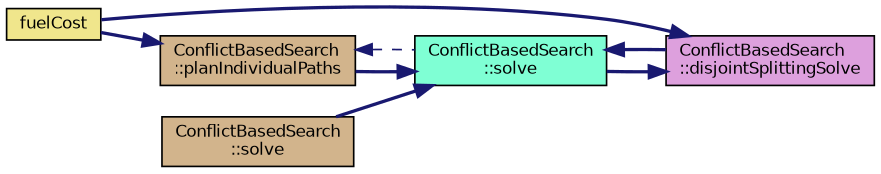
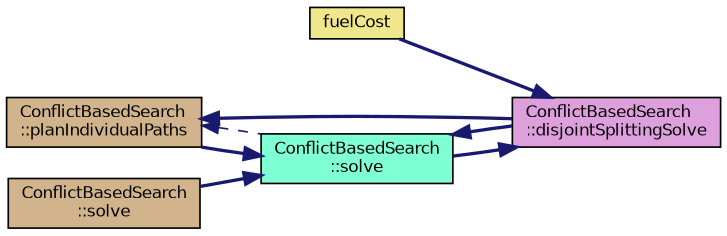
edge "fuelCost" -> "ConflictBasedSearch ::planIndividualPaths": now "ConflictBasedSearch ::disjointSplittingSolve" -> "ConflictBasedSearch ::planIndividualPaths"
